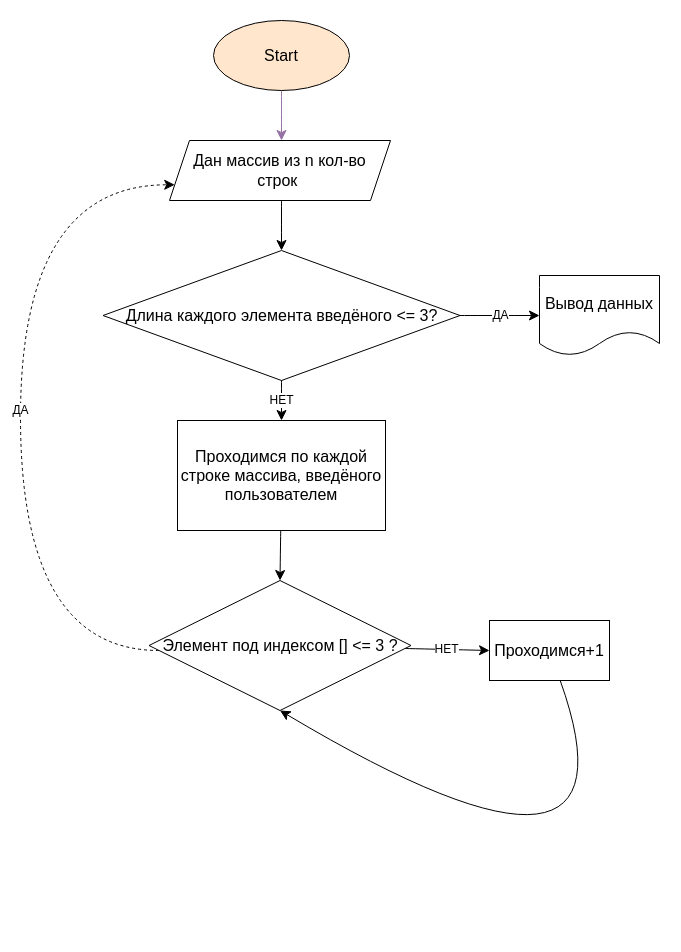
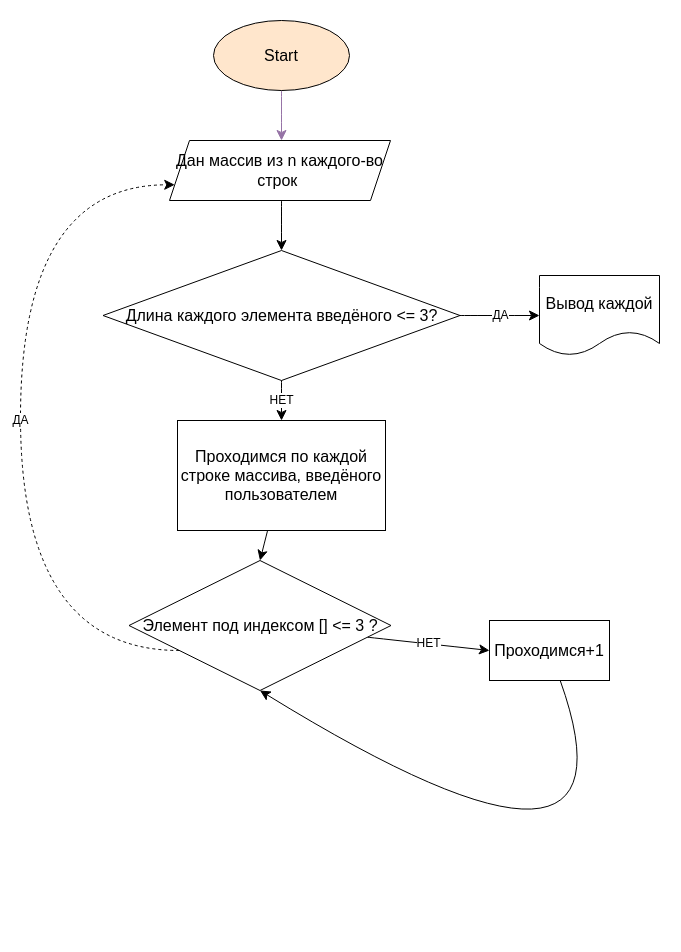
node "Дан массив из n кол-во строк": label "Дан массив из n кол-во строк" -> "Дан массив из n каждого-во строк"
node "Вывод данных": label "Вывод данных" -> "Вывод каждой"
node "Элемент под индексом [] <= 3 ?": moved (280, 646) -> (260, 626)
